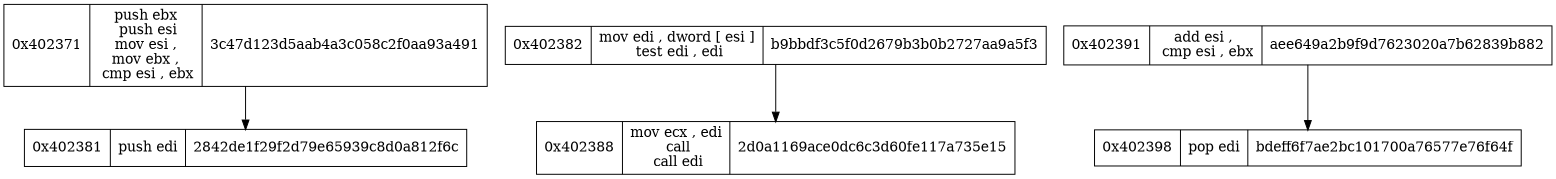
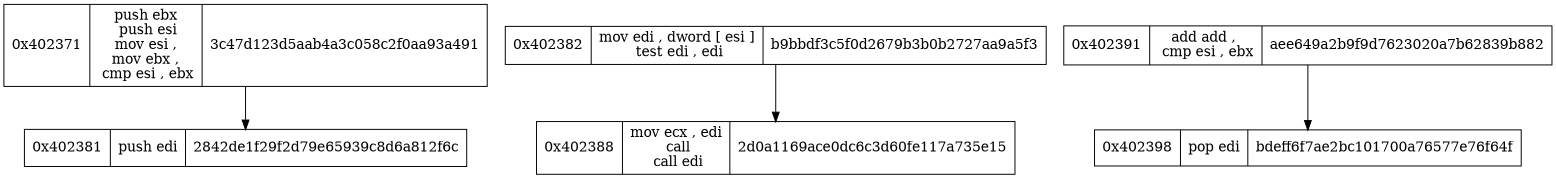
node "0x402391": text "add esi ," -> "add add ,"
node "0x402381": text "2842de1f29f2d79e65939c8d0a812f6c" -> "2842de1f29f2d79e65939c8d6a812f6c"
